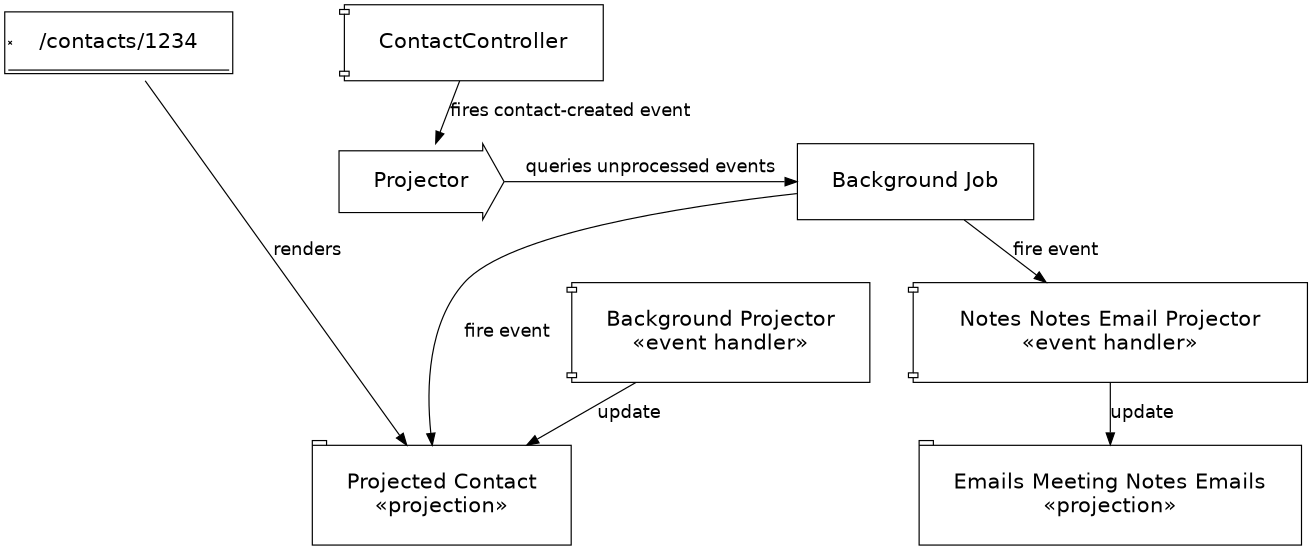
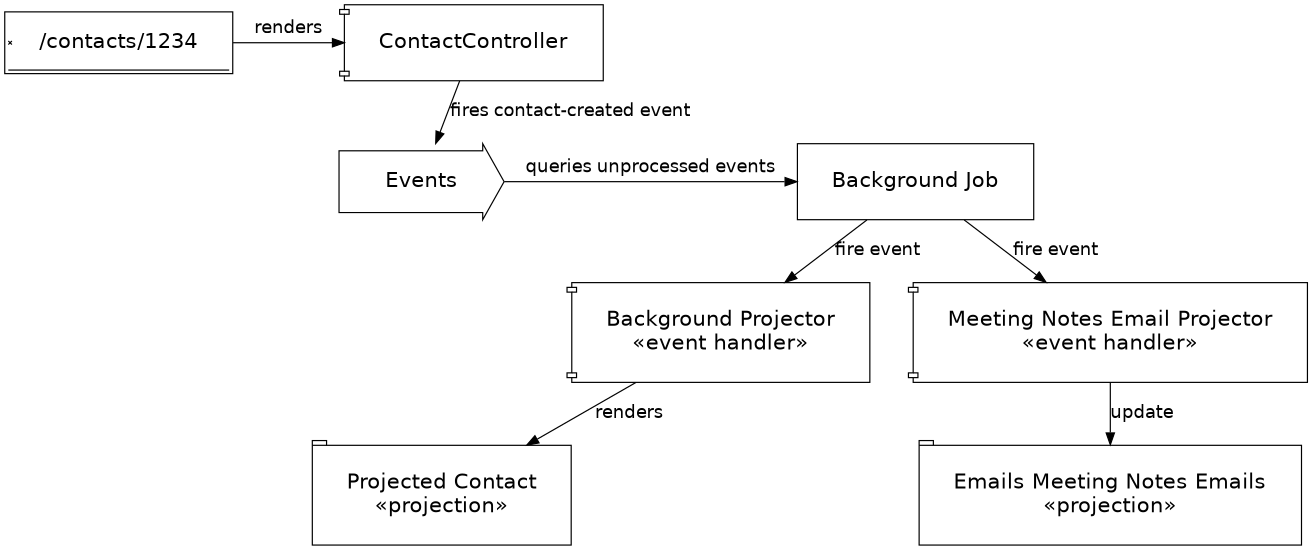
node "Projector": label "Projector" -> "Events"
edge "Background Job" -> "Projected Contact «projection»": now "Background Job" -> "Background Projector «event handler»"
edge "/contacts/1234" -> "Projected Contact «projection»": now "/contacts/1234" -> "ContactController"
node "Notes Notes Email Projector «event handler»": label "Notes Notes Email Projector «event handler»" -> "Meeting Notes Email Projector «event handler»"
edge "Background Projector «event handler»" -> "Projected Contact «projection»": label "update" -> "renders"
